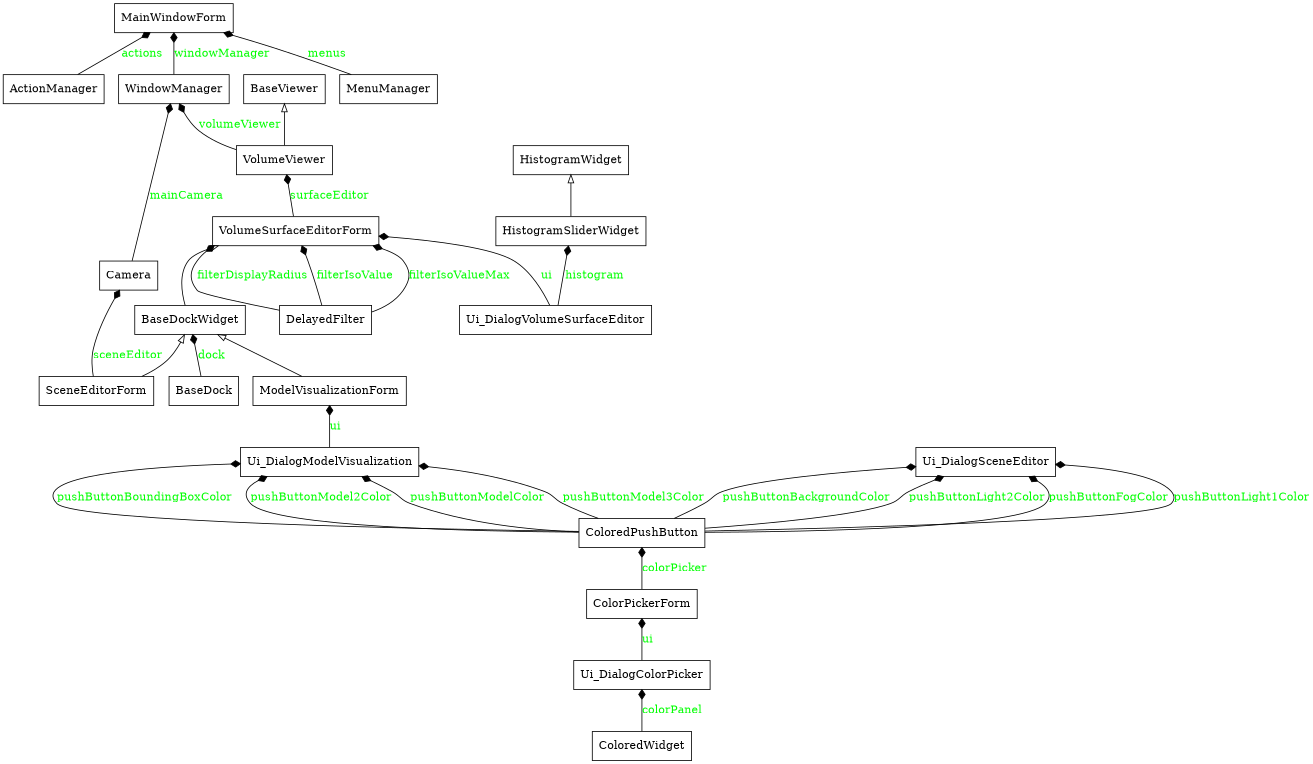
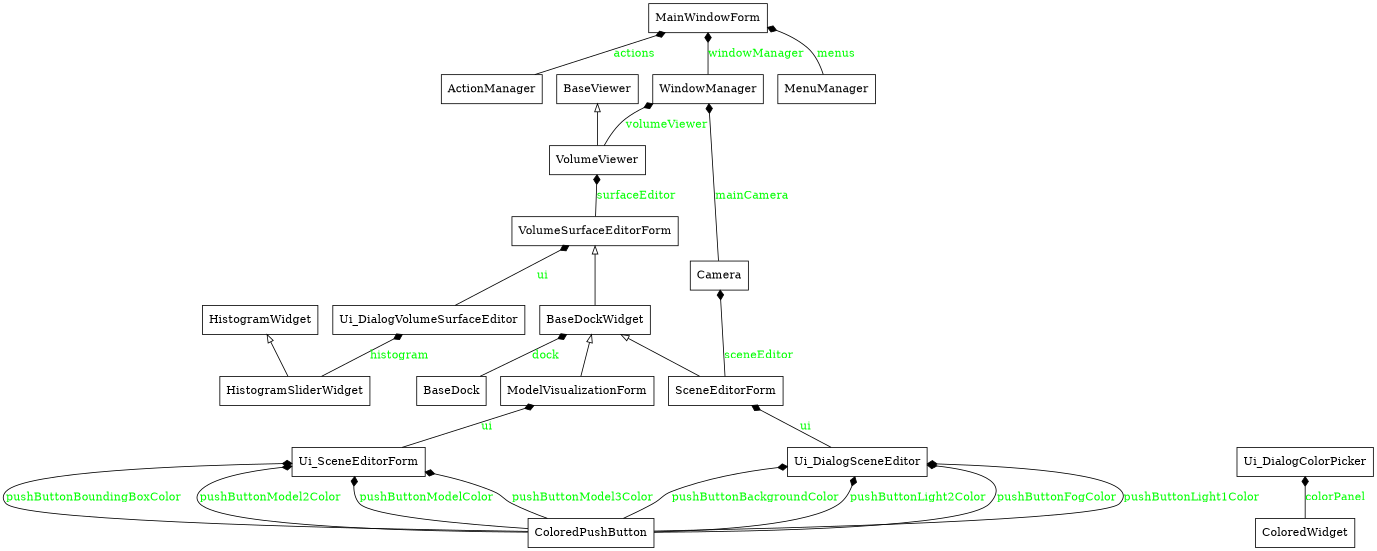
edge "Ui_DialogVolumeSurfaceEditor" -> "HistogramSliderWidget": reversed
node "DelayedFilter": removed
edge "Ui_DialogSceneEditor" -> "SceneEditorForm": added, label "ui"
node "Ui_DialogModelVisualization": label "Ui_DialogModelVisualization" -> "Ui_SceneEditorForm"
node "ColorPickerForm": removed
